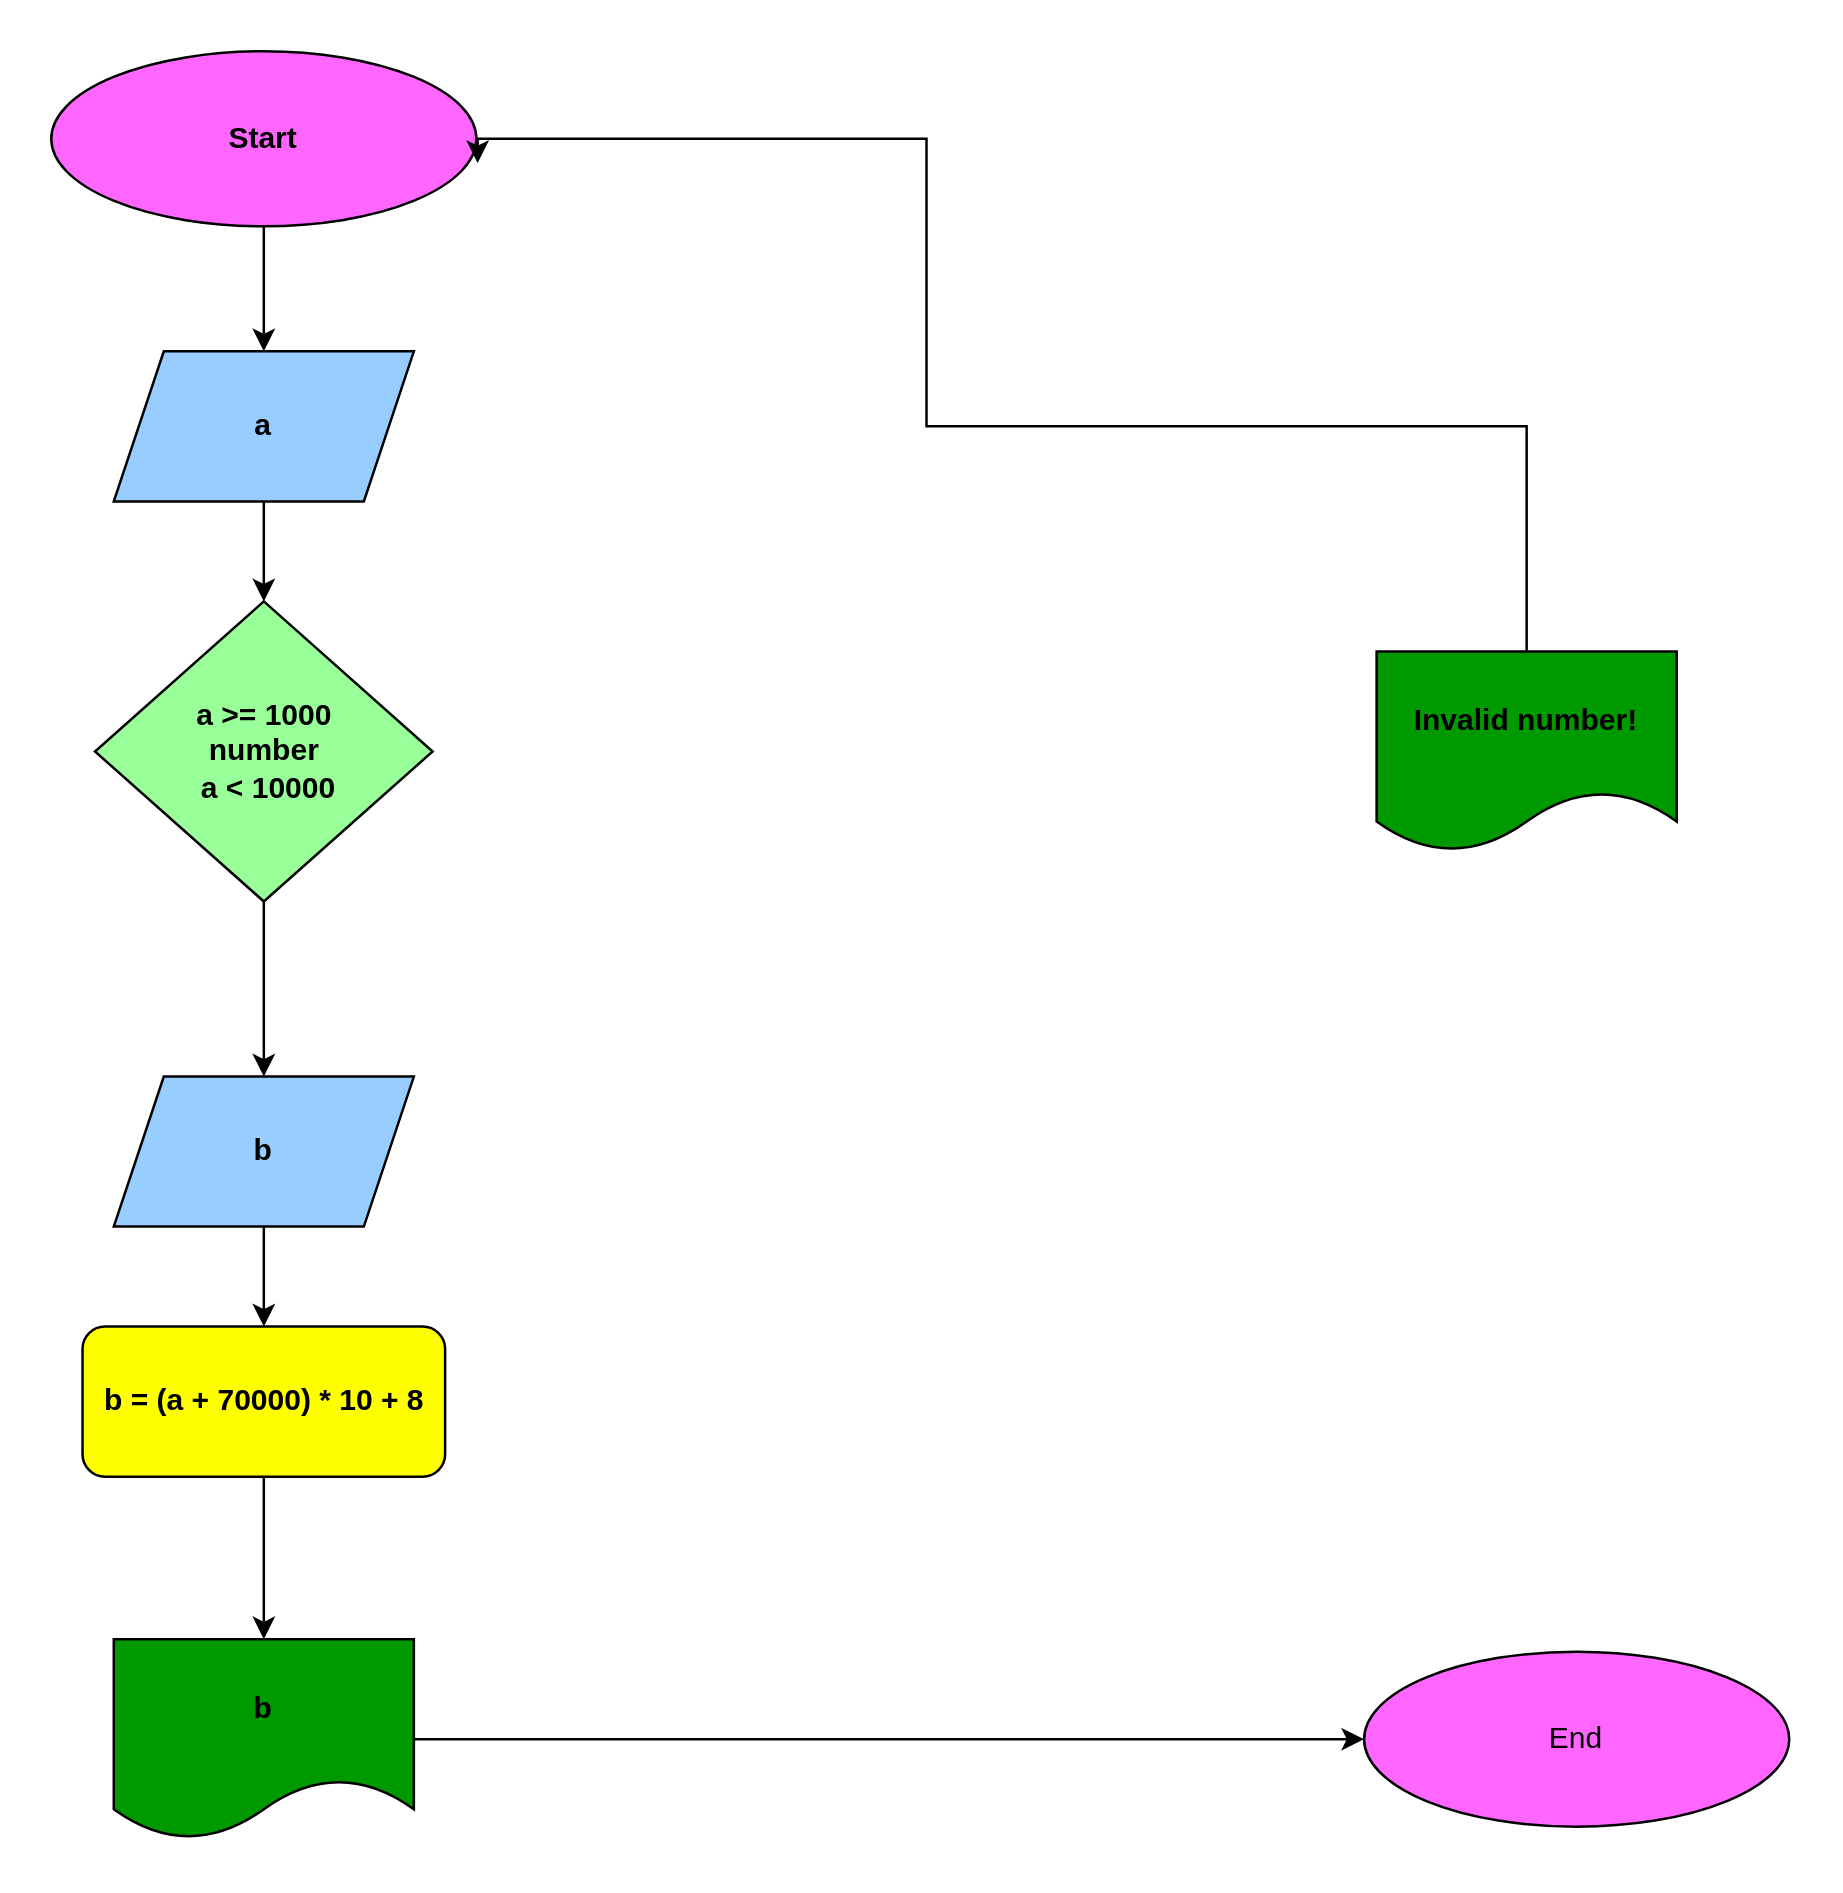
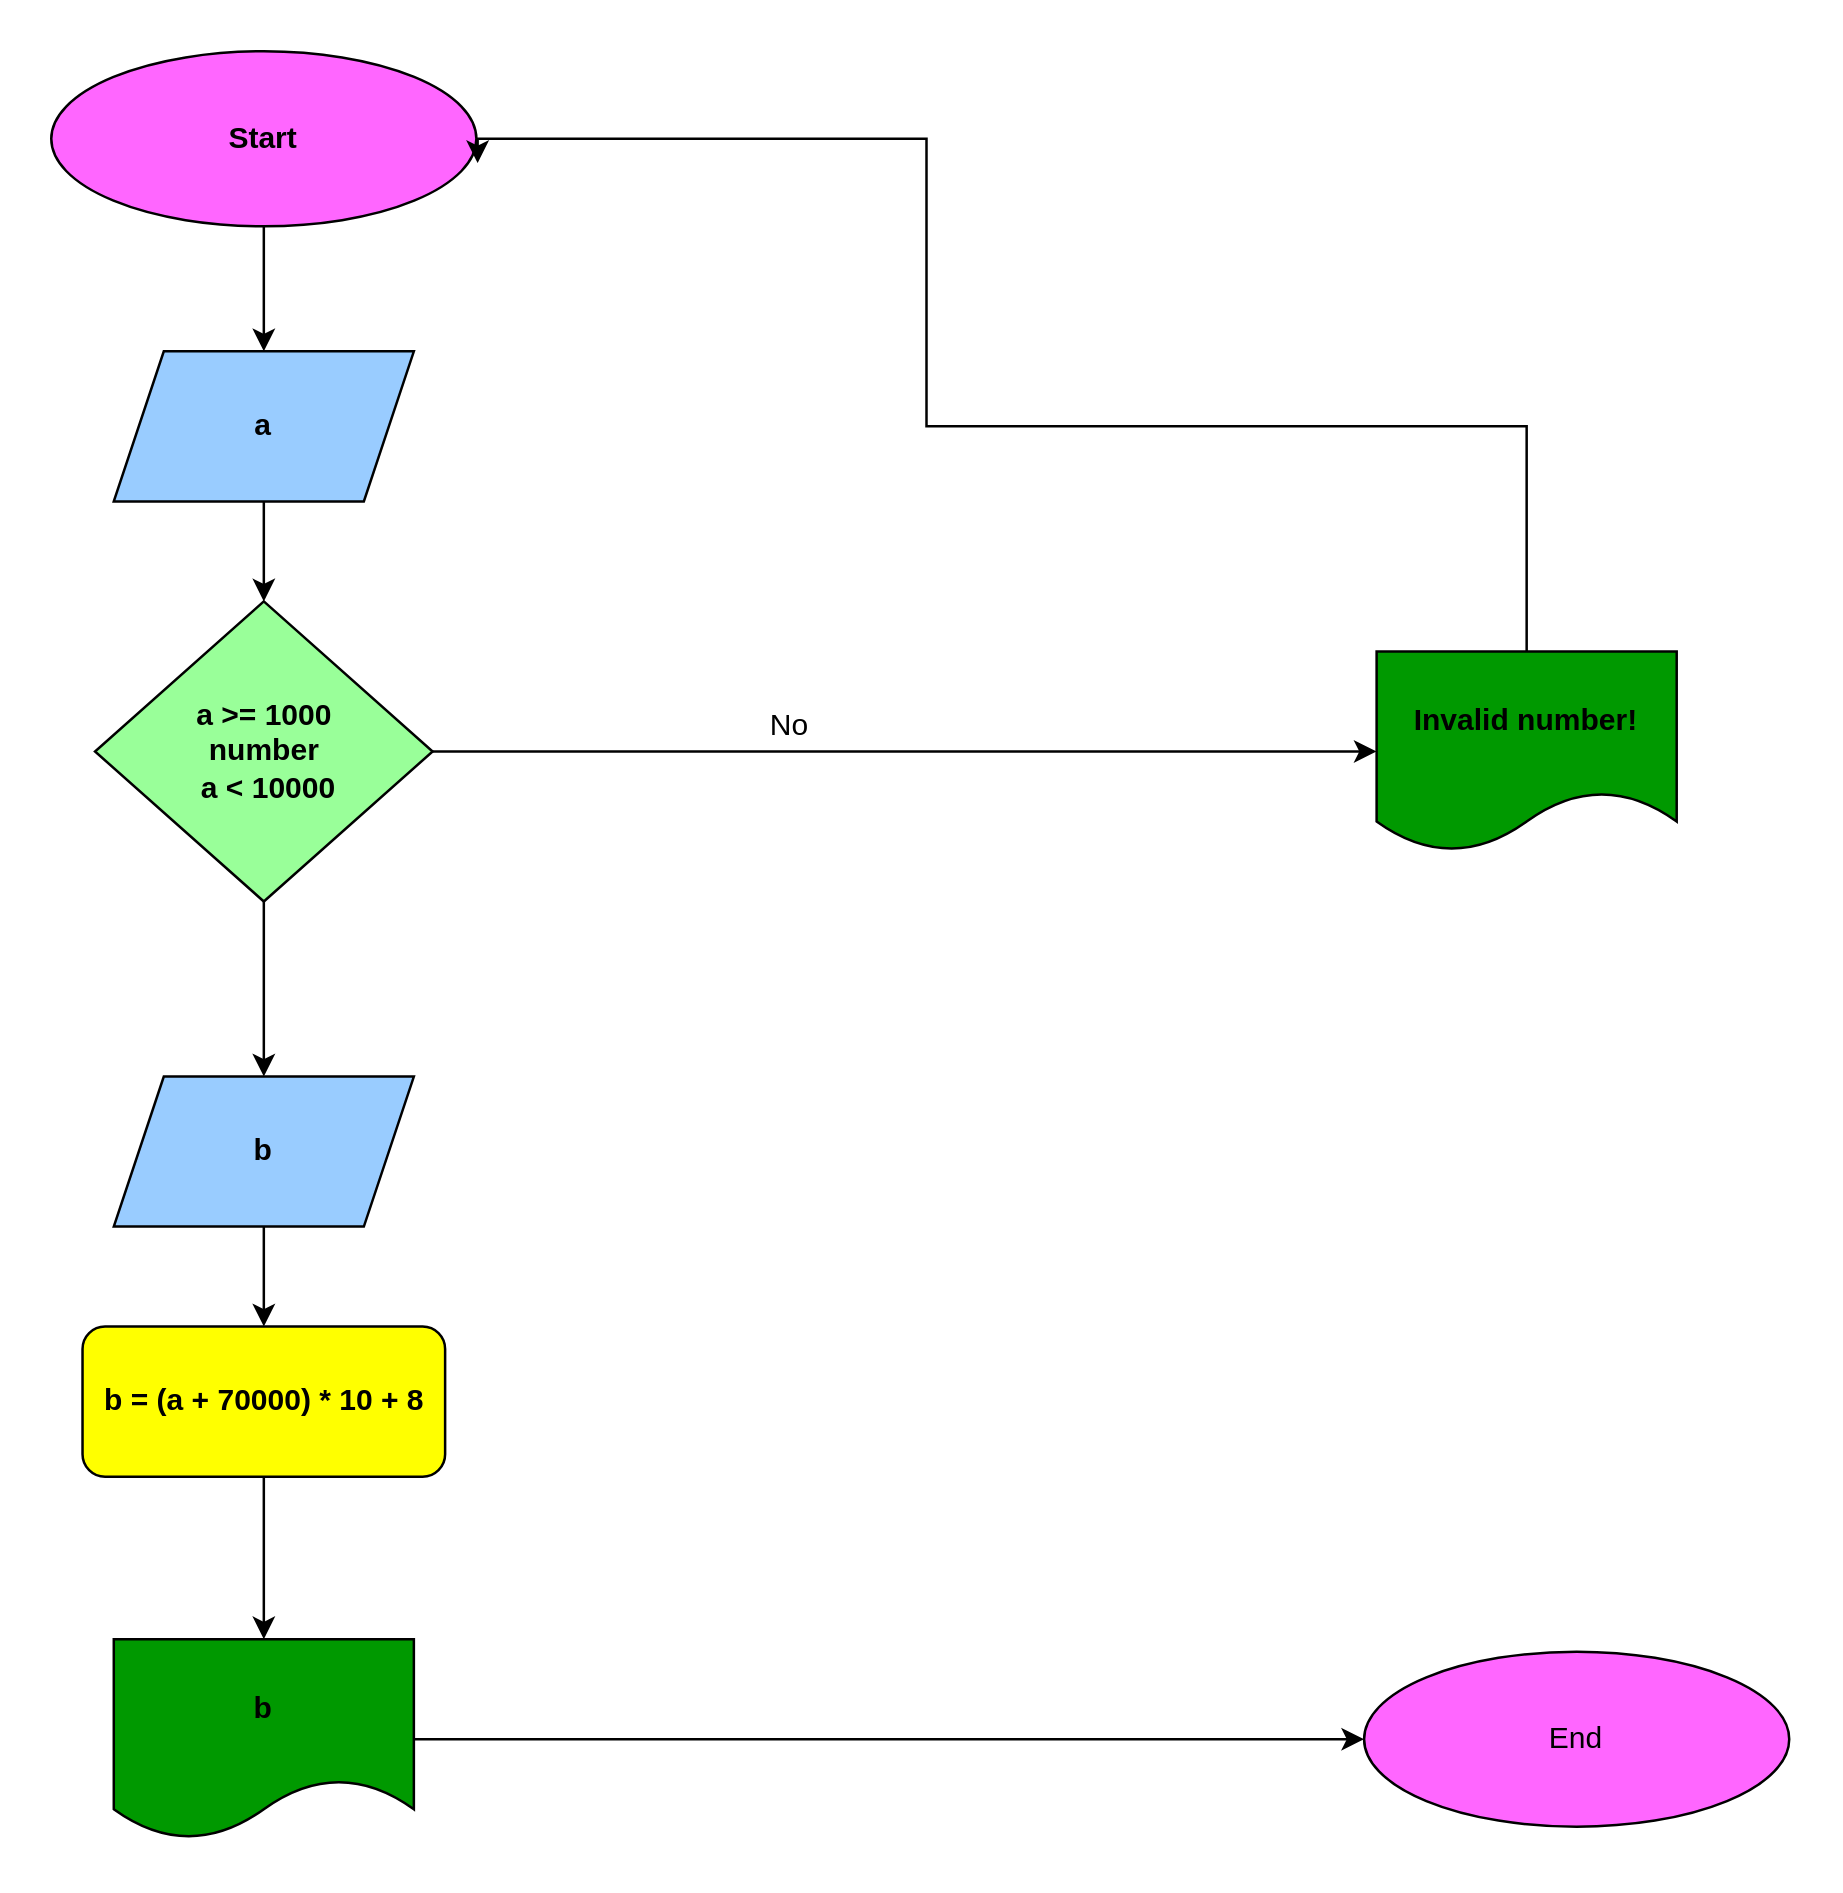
node "No": added
edge "a >= 1000 number a < 10000" -> "Invalid number!": added
